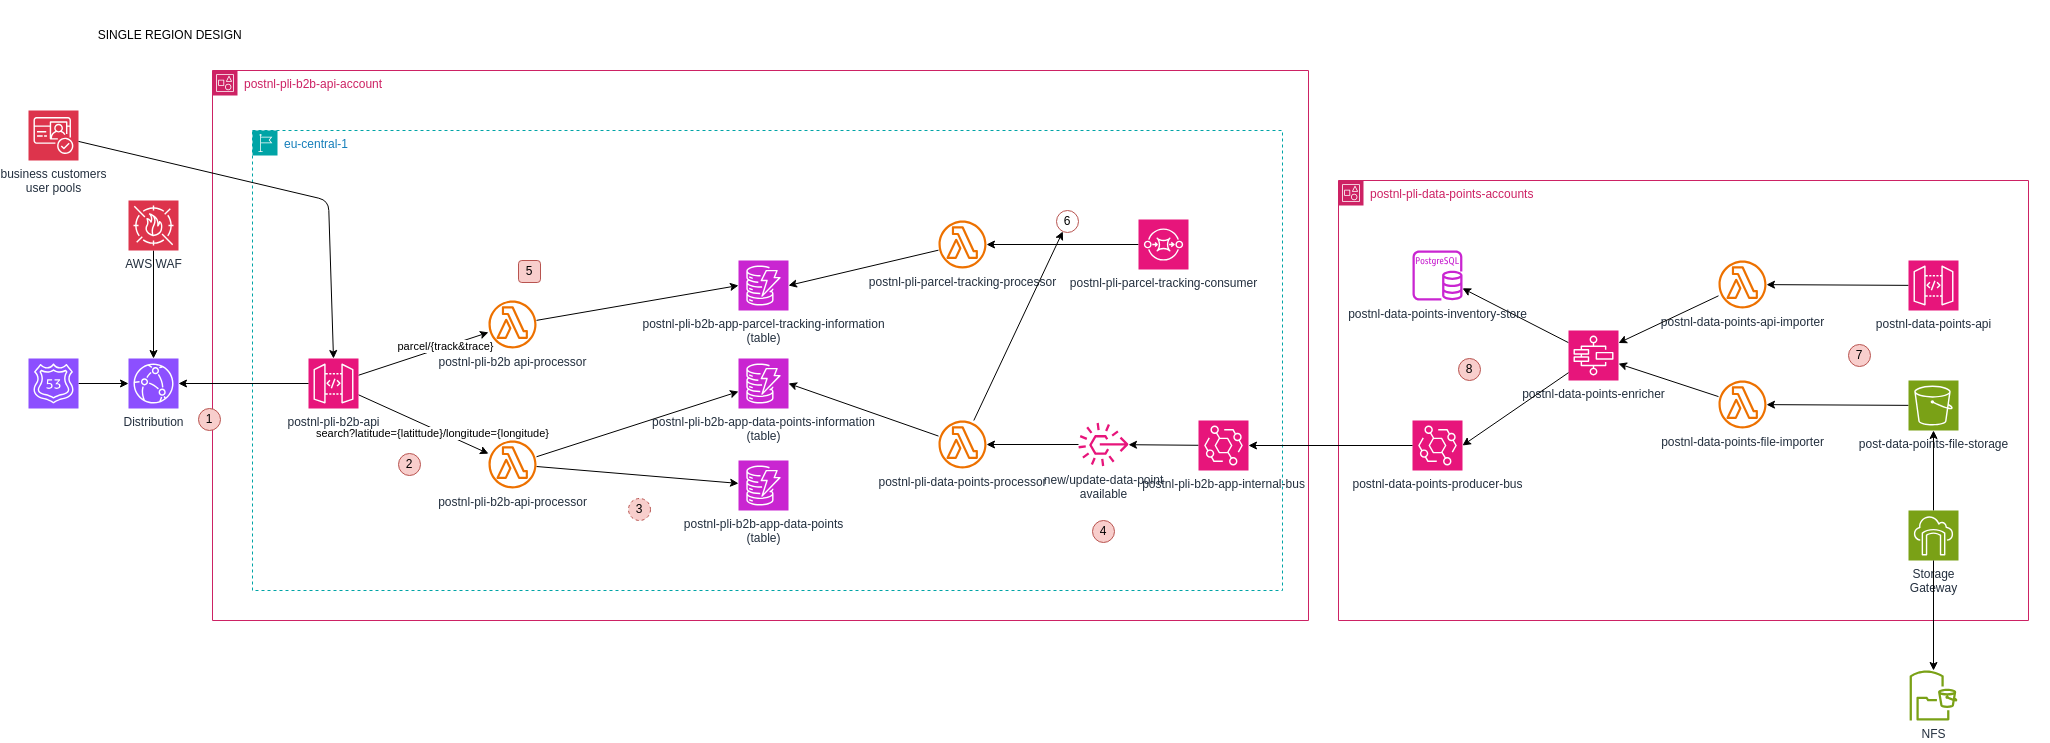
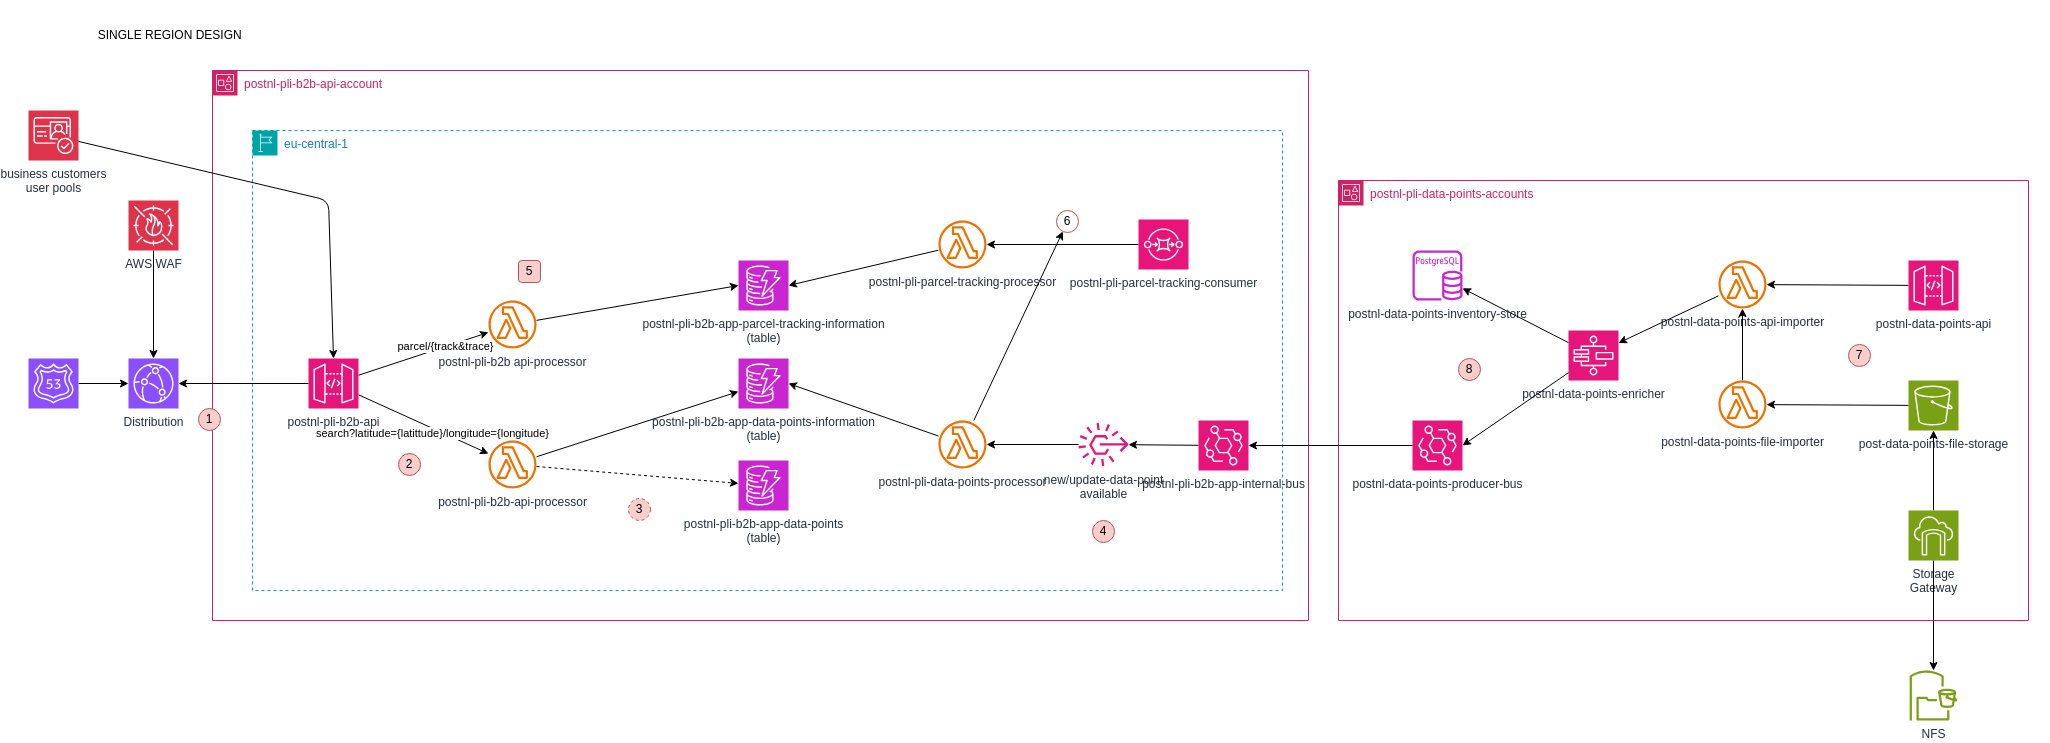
edge "postnl-data-points-file-importer" -> "postnl-data-points-enricher": now "postnl-data-points-file-importer" -> "postnl-data-points-api-importer"
edge "postnl-pli-b2b-api-processor" -> "postnl-pli-b2b-app-data-points (table)": style solid -> dashed
